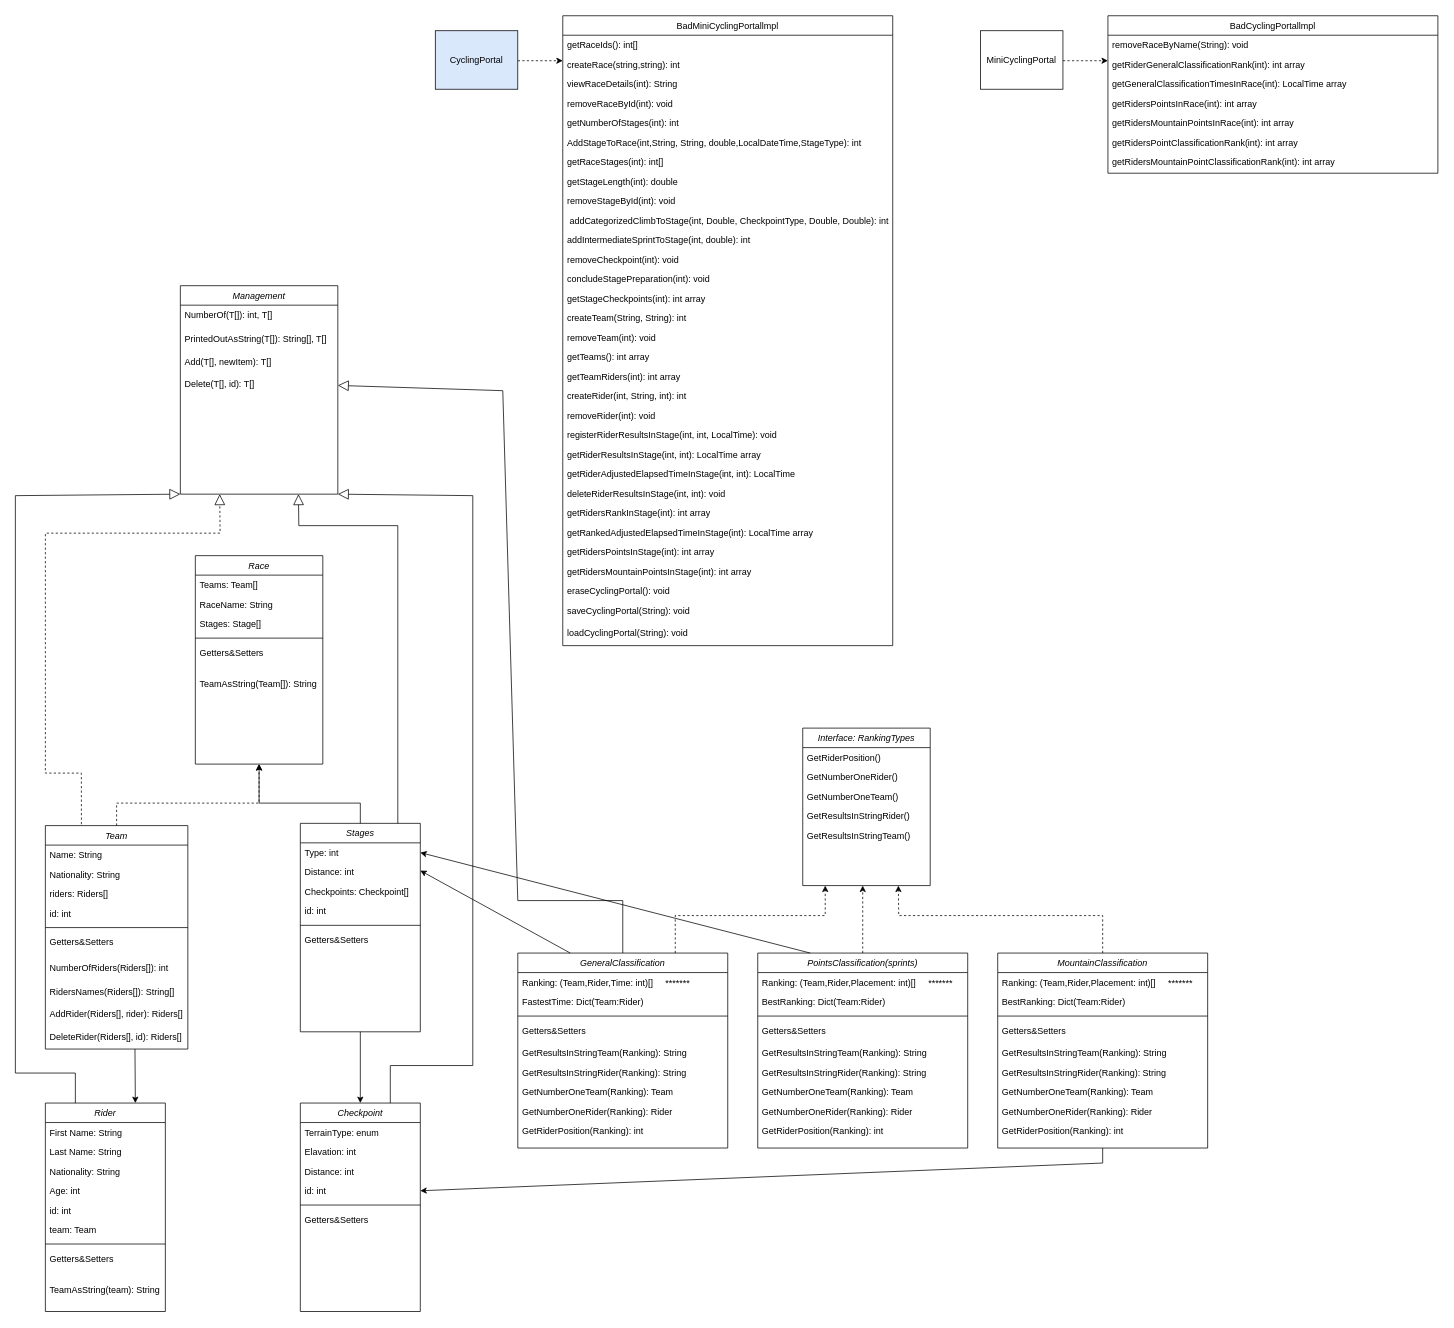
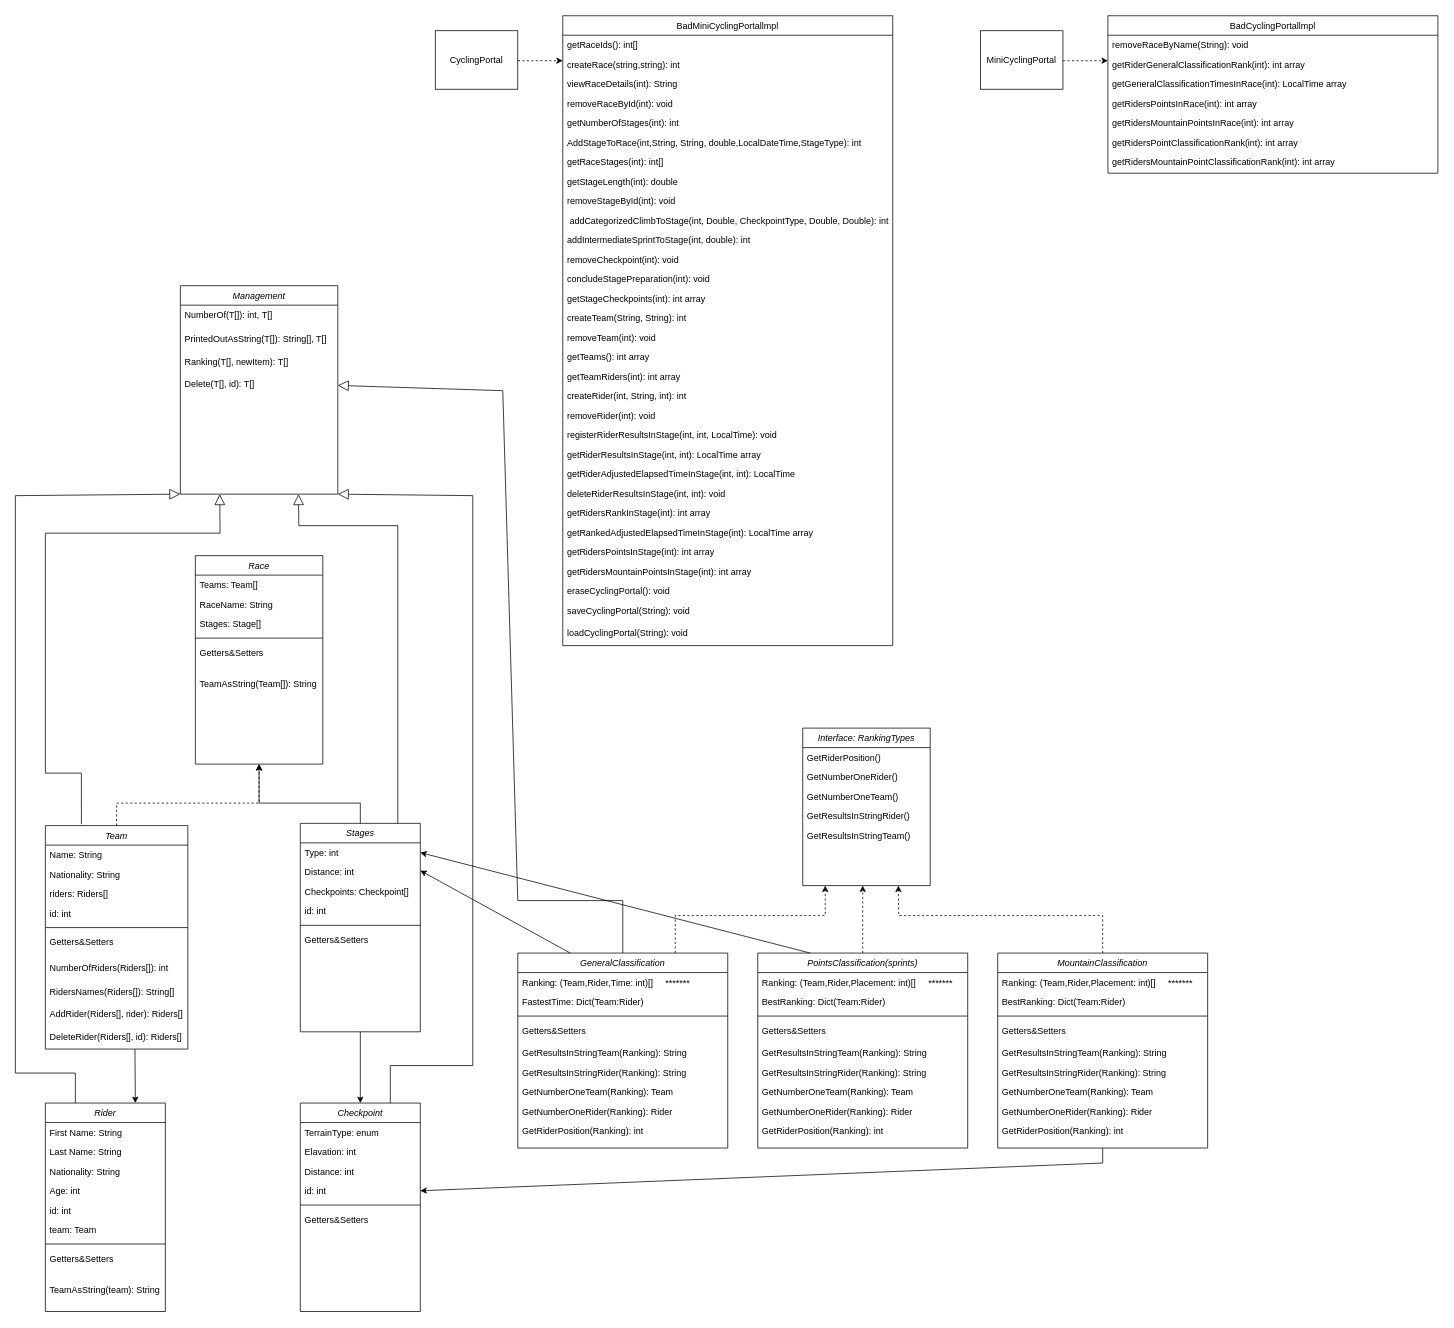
node "CyclingPortal": fillcolor #dae8fc -> #ffffff
node "Add(T[], newItem): T[]": label "Add(T[], newItem): T[]" -> "Ranking(T[], newItem): T[]"
edge "Team" -> "Management": style dashed -> solid
